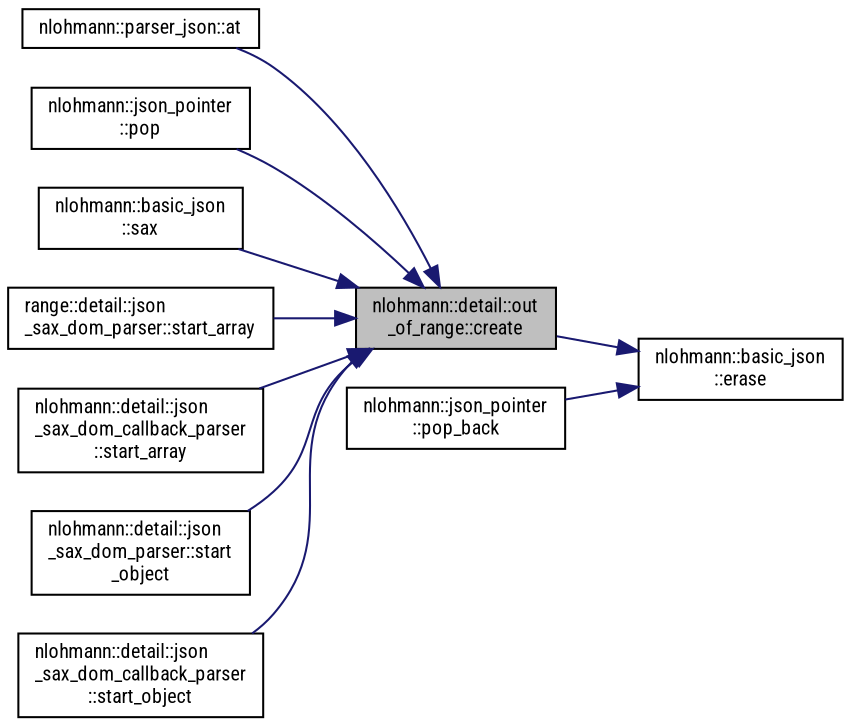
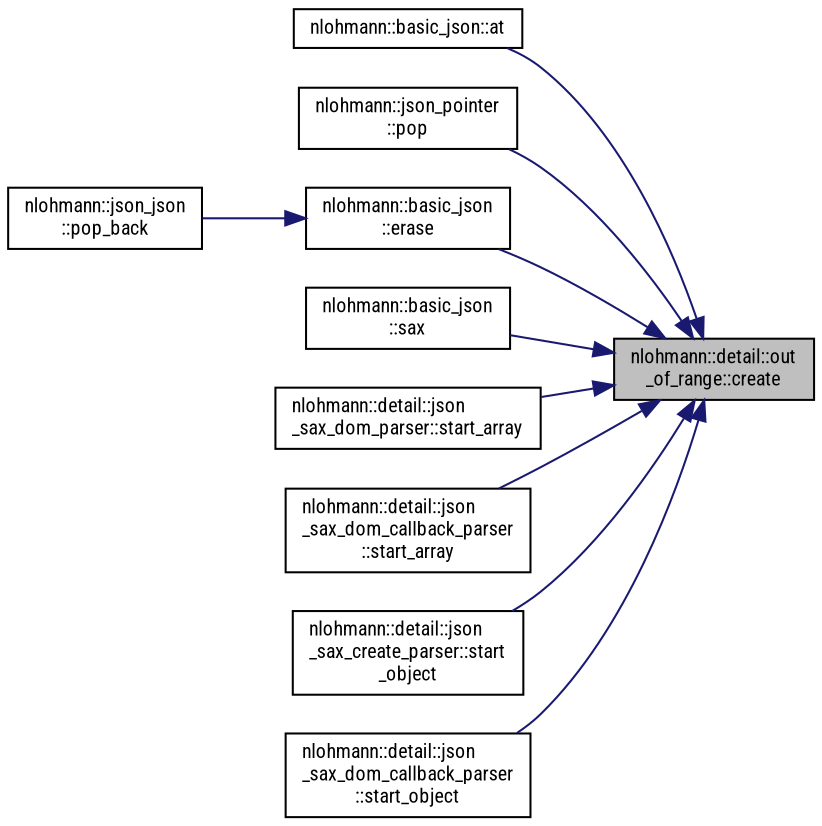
node "nlohmann::parser_json::at": label "nlohmann::parser_json::at" -> "nlohmann::basic_json::at"
node "range::detail::json _sax_dom_parser::start_array": label "range::detail::json _sax_dom_parser::start_array" -> "nlohmann::detail::json _sax_dom_parser::start_array"
edge "nlohmann::detail::out _of_range::create" -> "nlohmann::basic_json ::erase": reversed
node "nlohmann::json_pointer ::pop_back": label "nlohmann::json_pointer ::pop_back" -> "nlohmann::json_json ::pop_back"
node "nlohmann::detail::json _sax_dom_parser::start _object": label "nlohmann::detail::json _sax_dom_parser::start _object" -> "nlohmann::detail::json _sax_create_parser::start _object"
